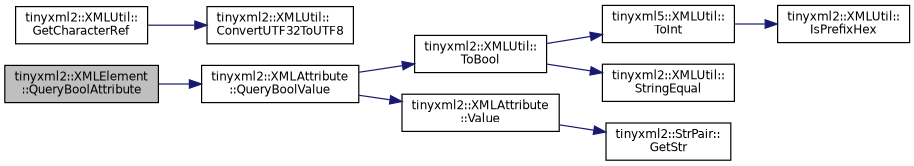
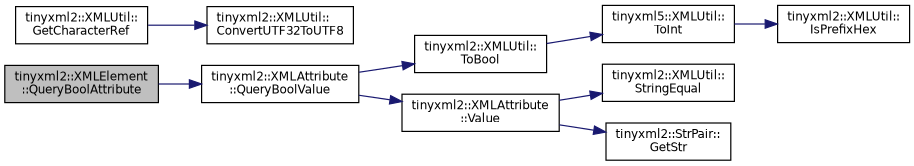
edge "tinyxml2::XMLUtil:: ToBool" -> "tinyxml2::XMLUtil:: StringEqual": now "tinyxml2::XMLAttribute ::Value" -> "tinyxml2::XMLUtil:: StringEqual"
